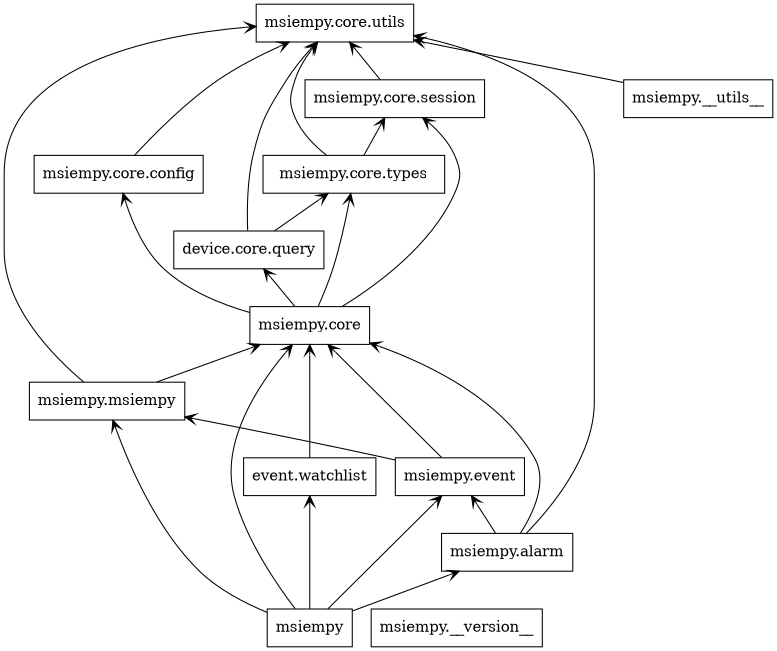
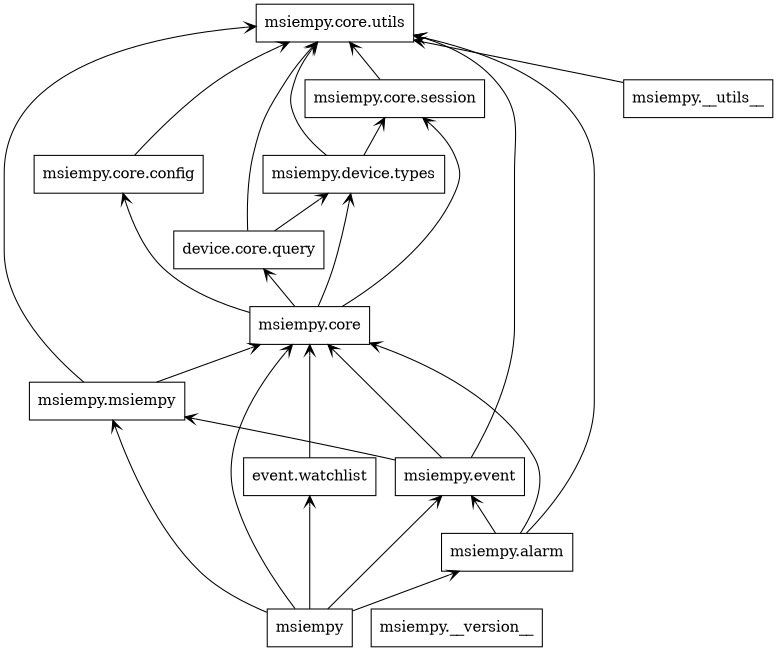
node "msiempy.core.types": label "msiempy.core.types" -> "msiempy.device.types"
edge "msiempy.event" -> "msiempy.core.utils": added
